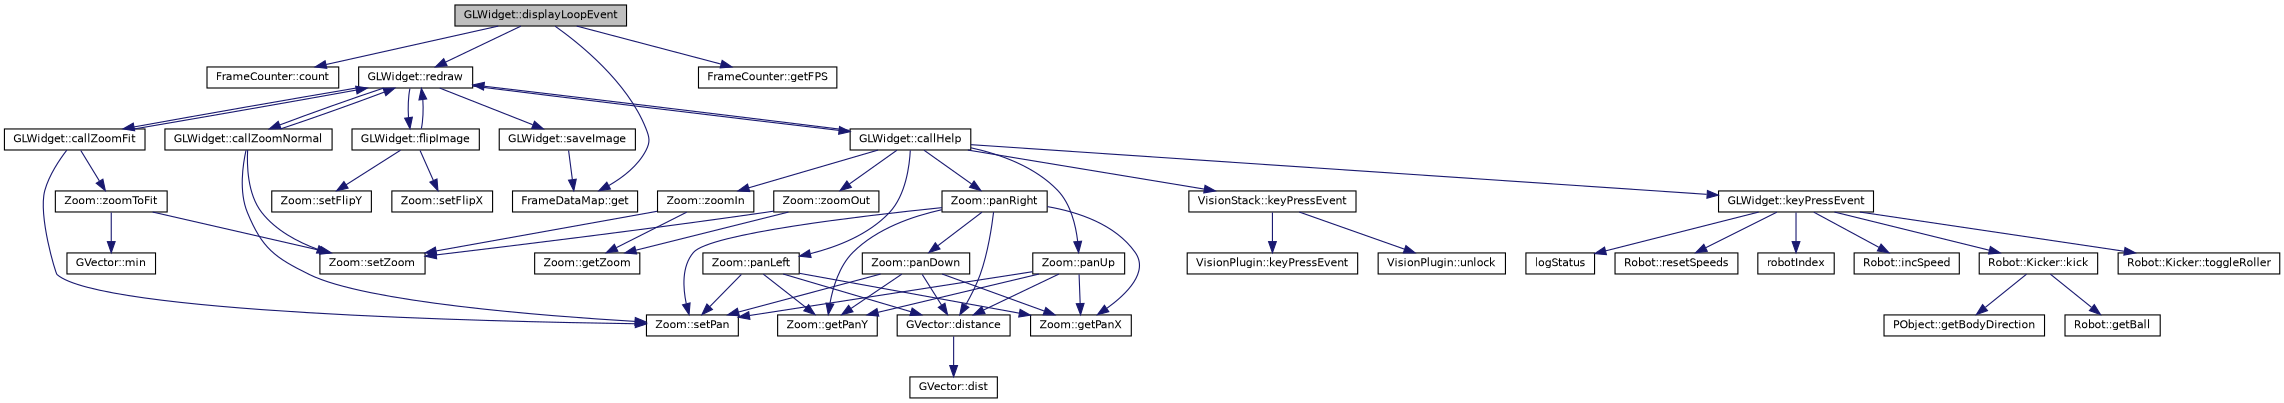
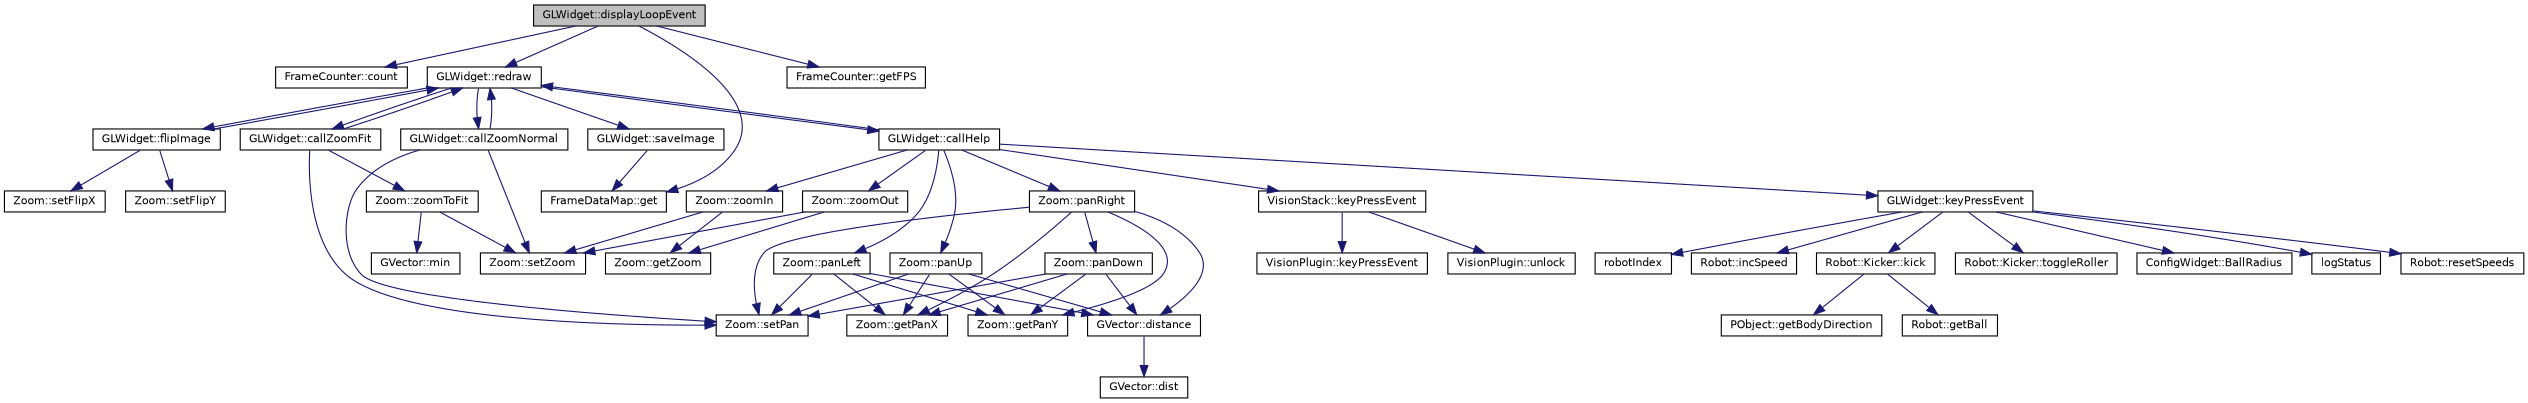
node "ConfigWidget::BallRadius": added
